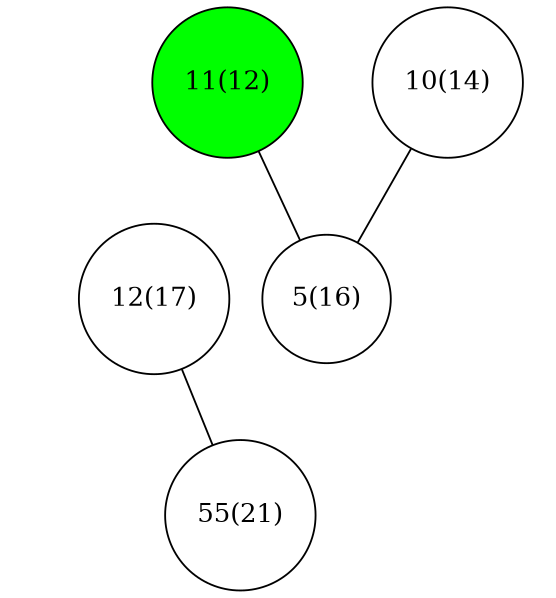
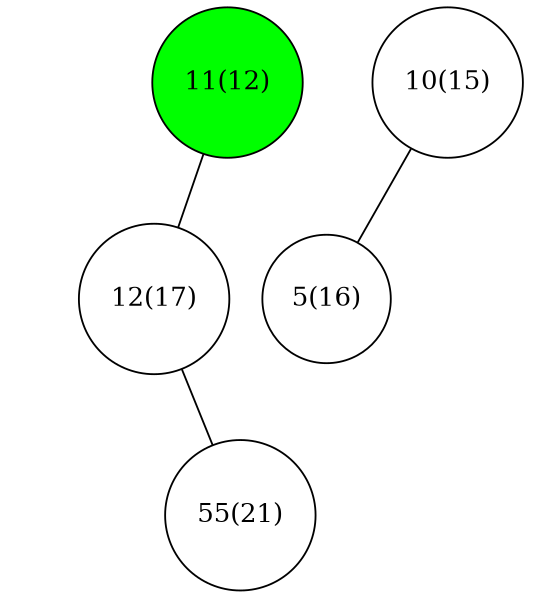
node "10(14)": label "10(14)" -> "10(15)"
edge "11(12)" -- "5(16)": now "11(12)" -- "12(17)"
